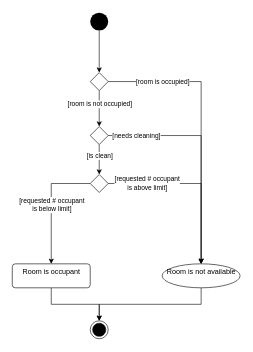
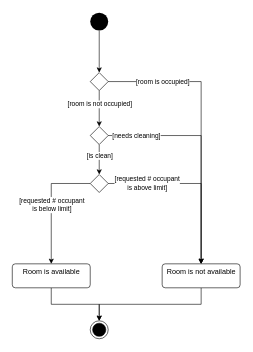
node "Room is occupant": label "Room is occupant" -> "Room is available"
node "Room is not available": shape ellipse -> rounded rectangle
